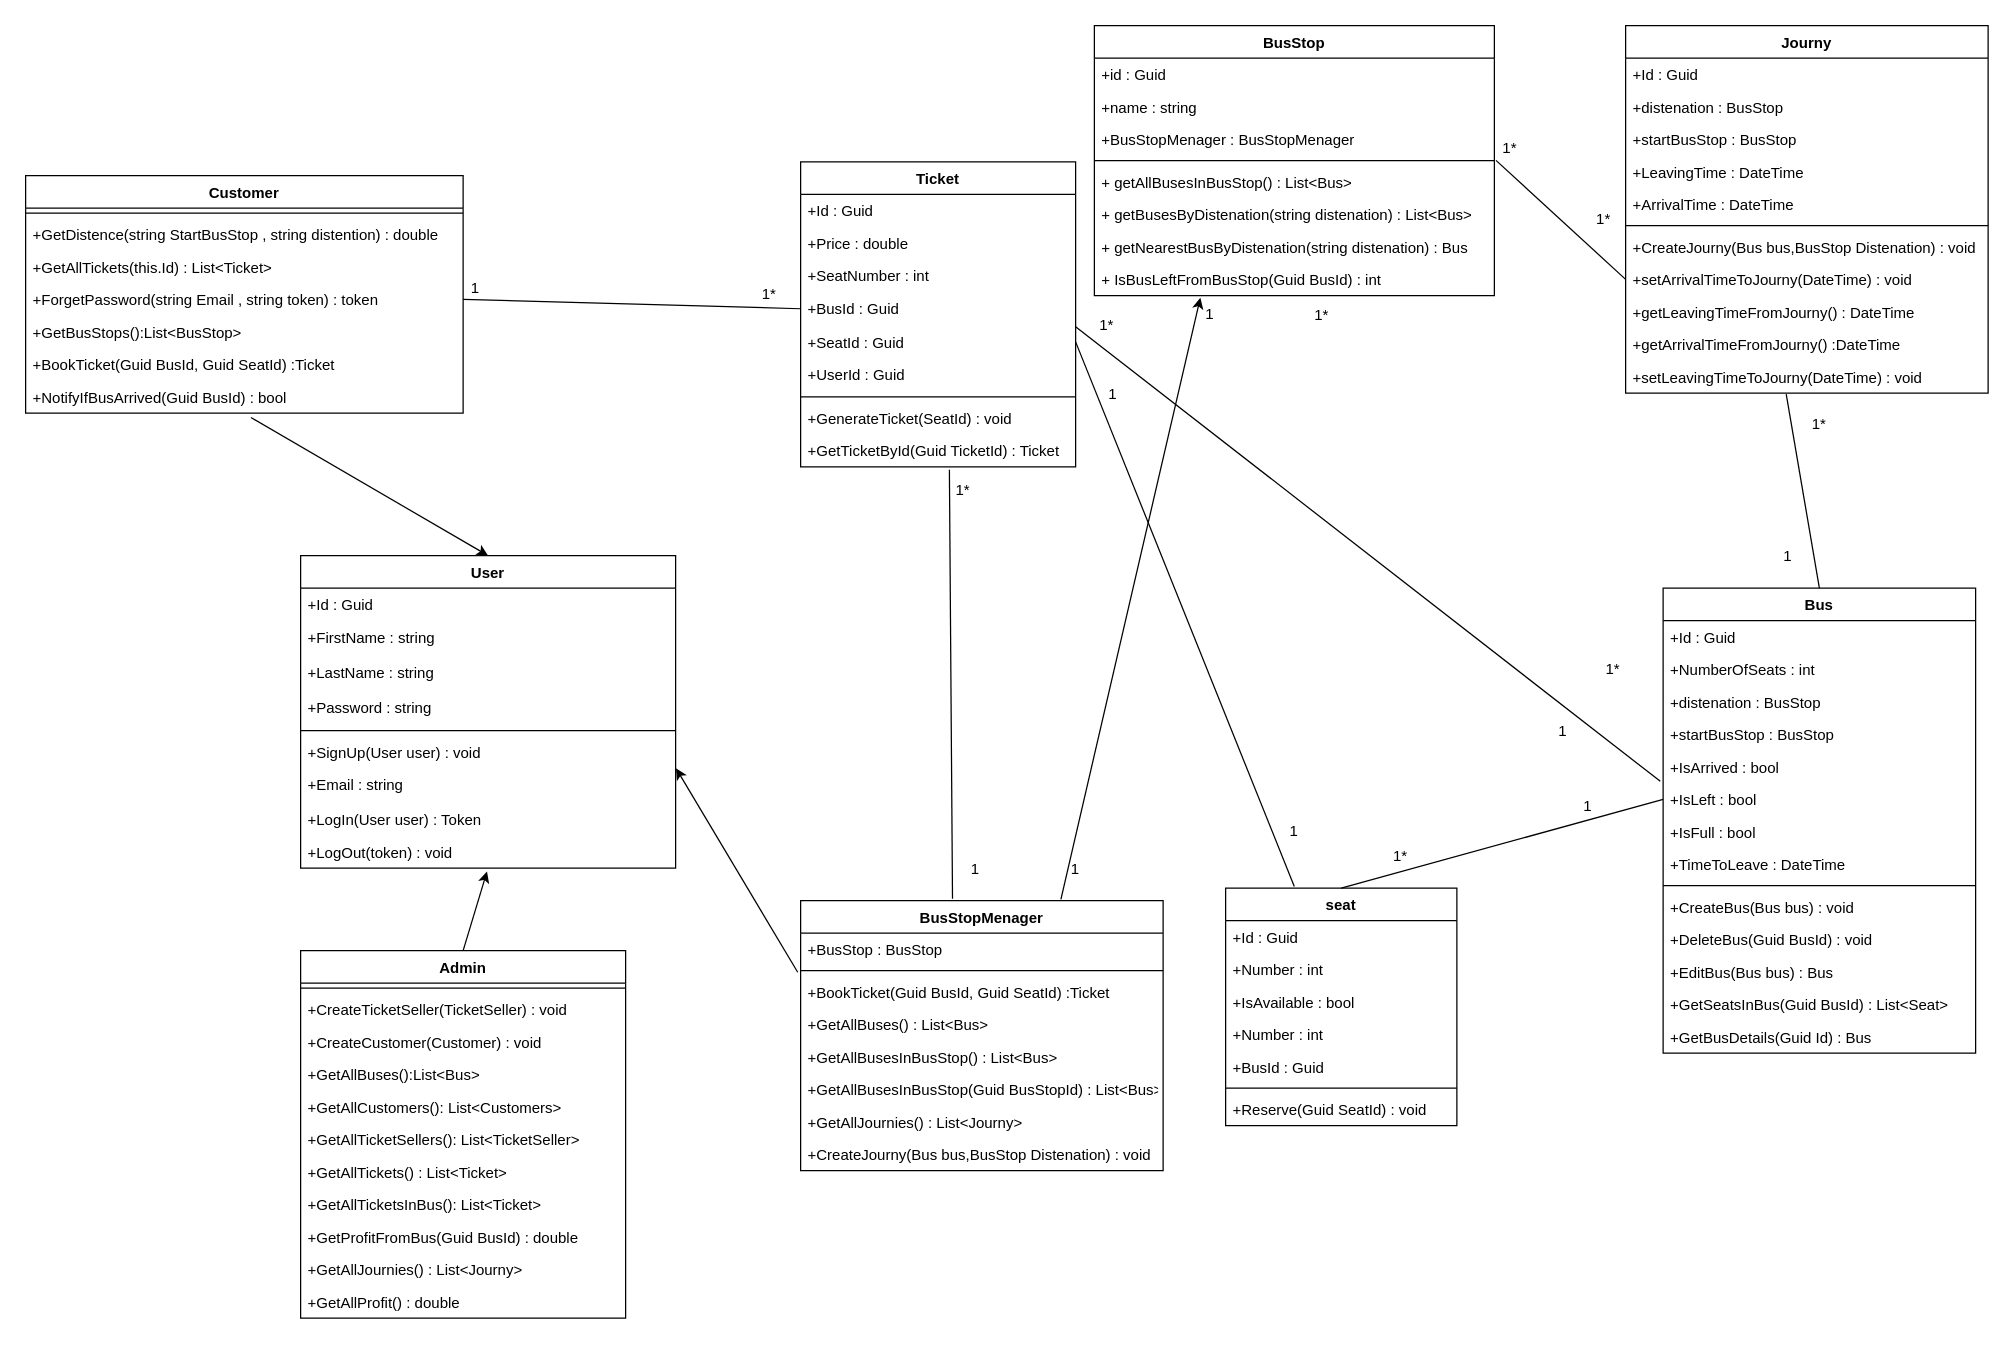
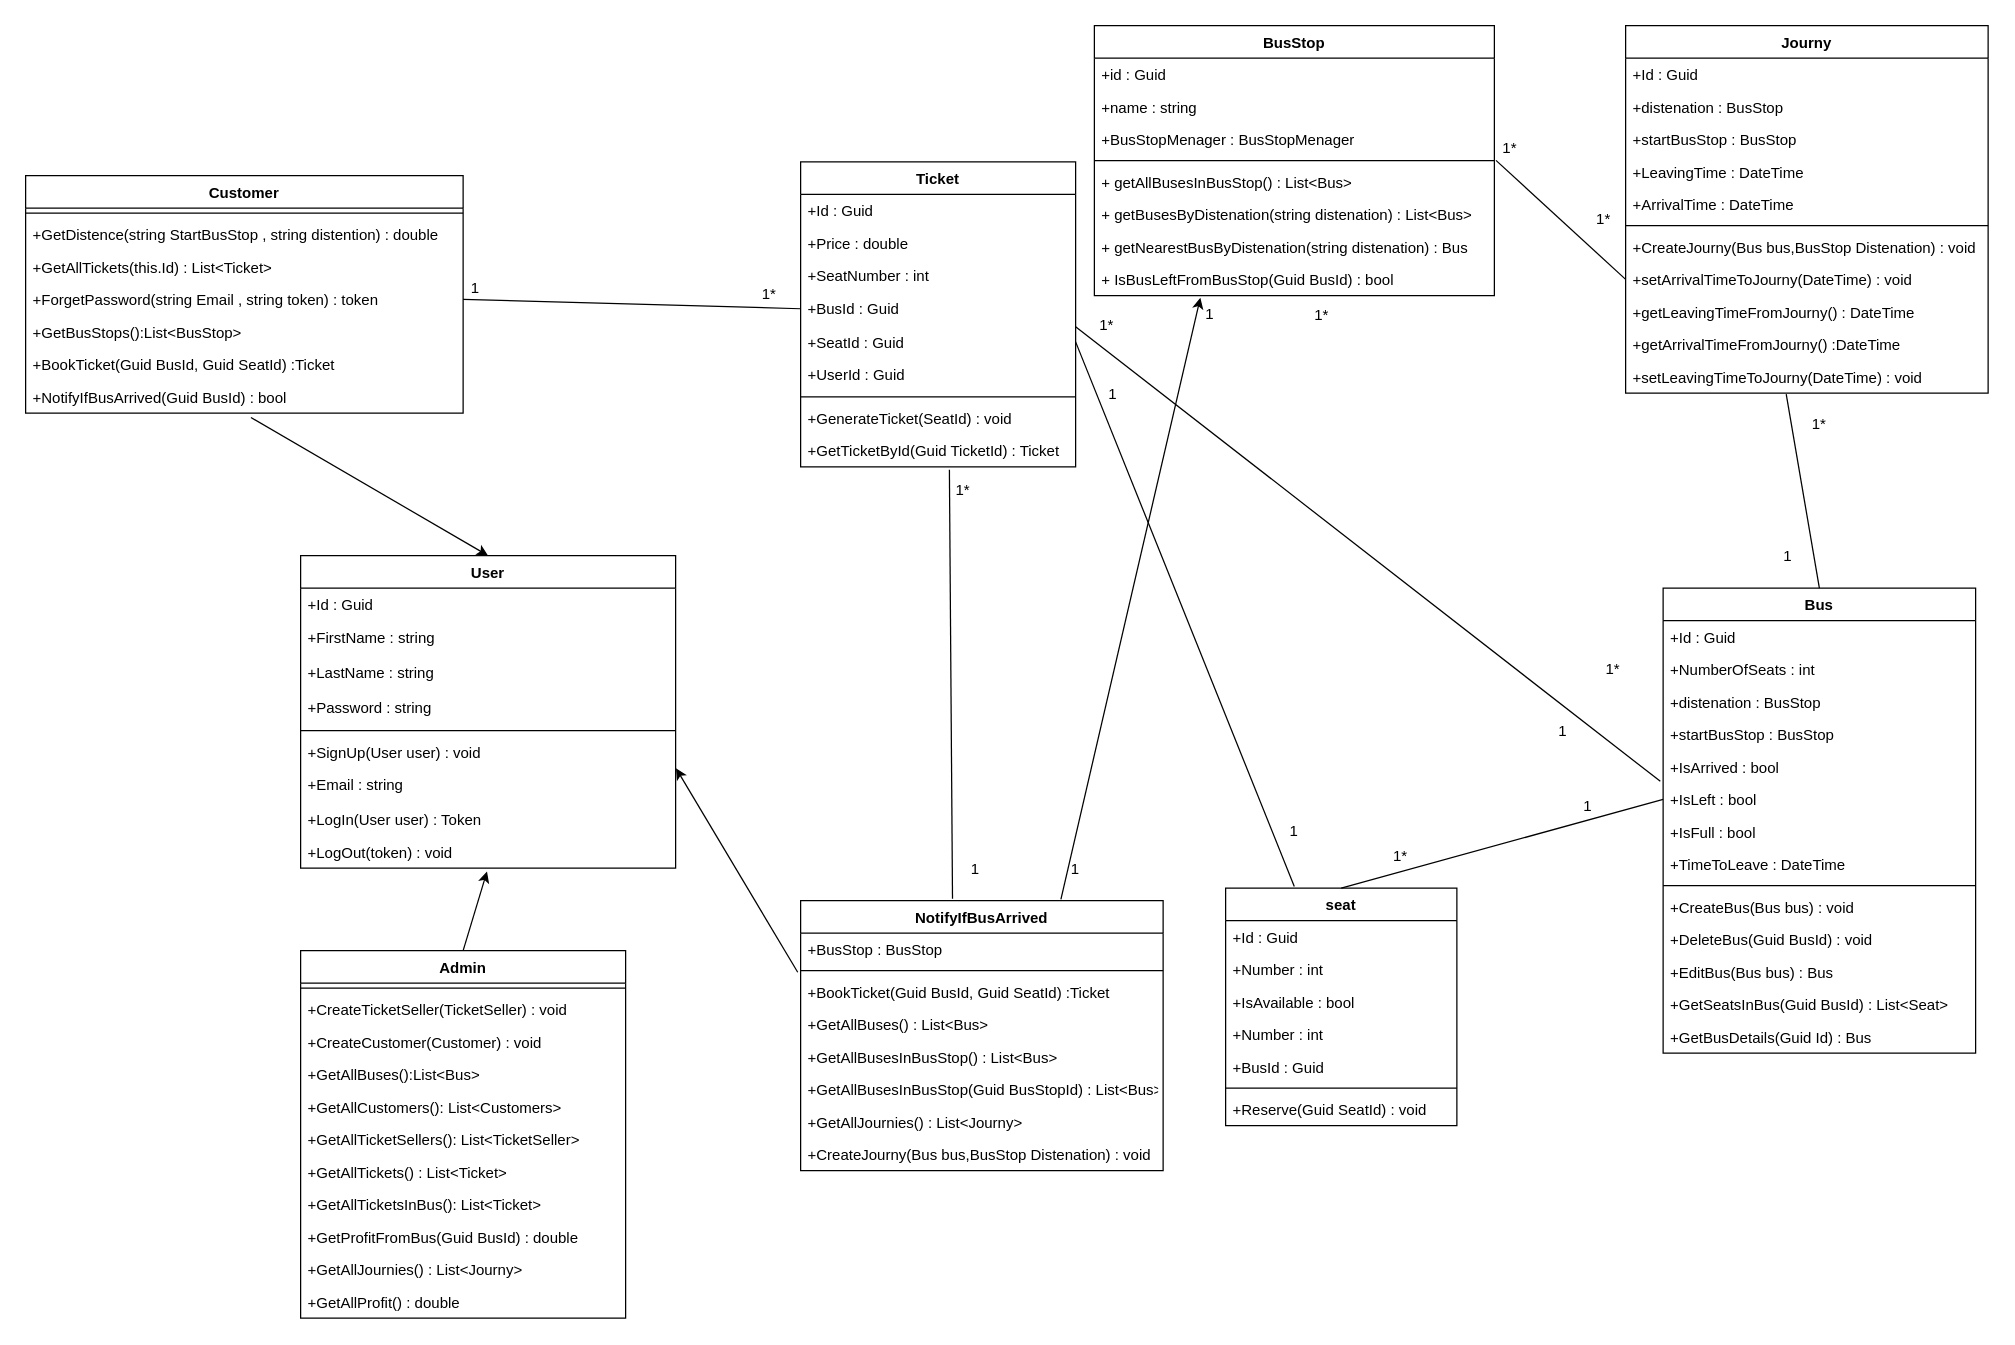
node "+ IsBusLeftFromBusStop(Guid BusId) : int": label "+ IsBusLeftFromBusStop(Guid BusId) : int" -> "+ IsBusLeftFromBusStop(Guid BusId) : bool"
node "BusStopMenager": label "BusStopMenager" -> "NotifyIfBusArrived"
